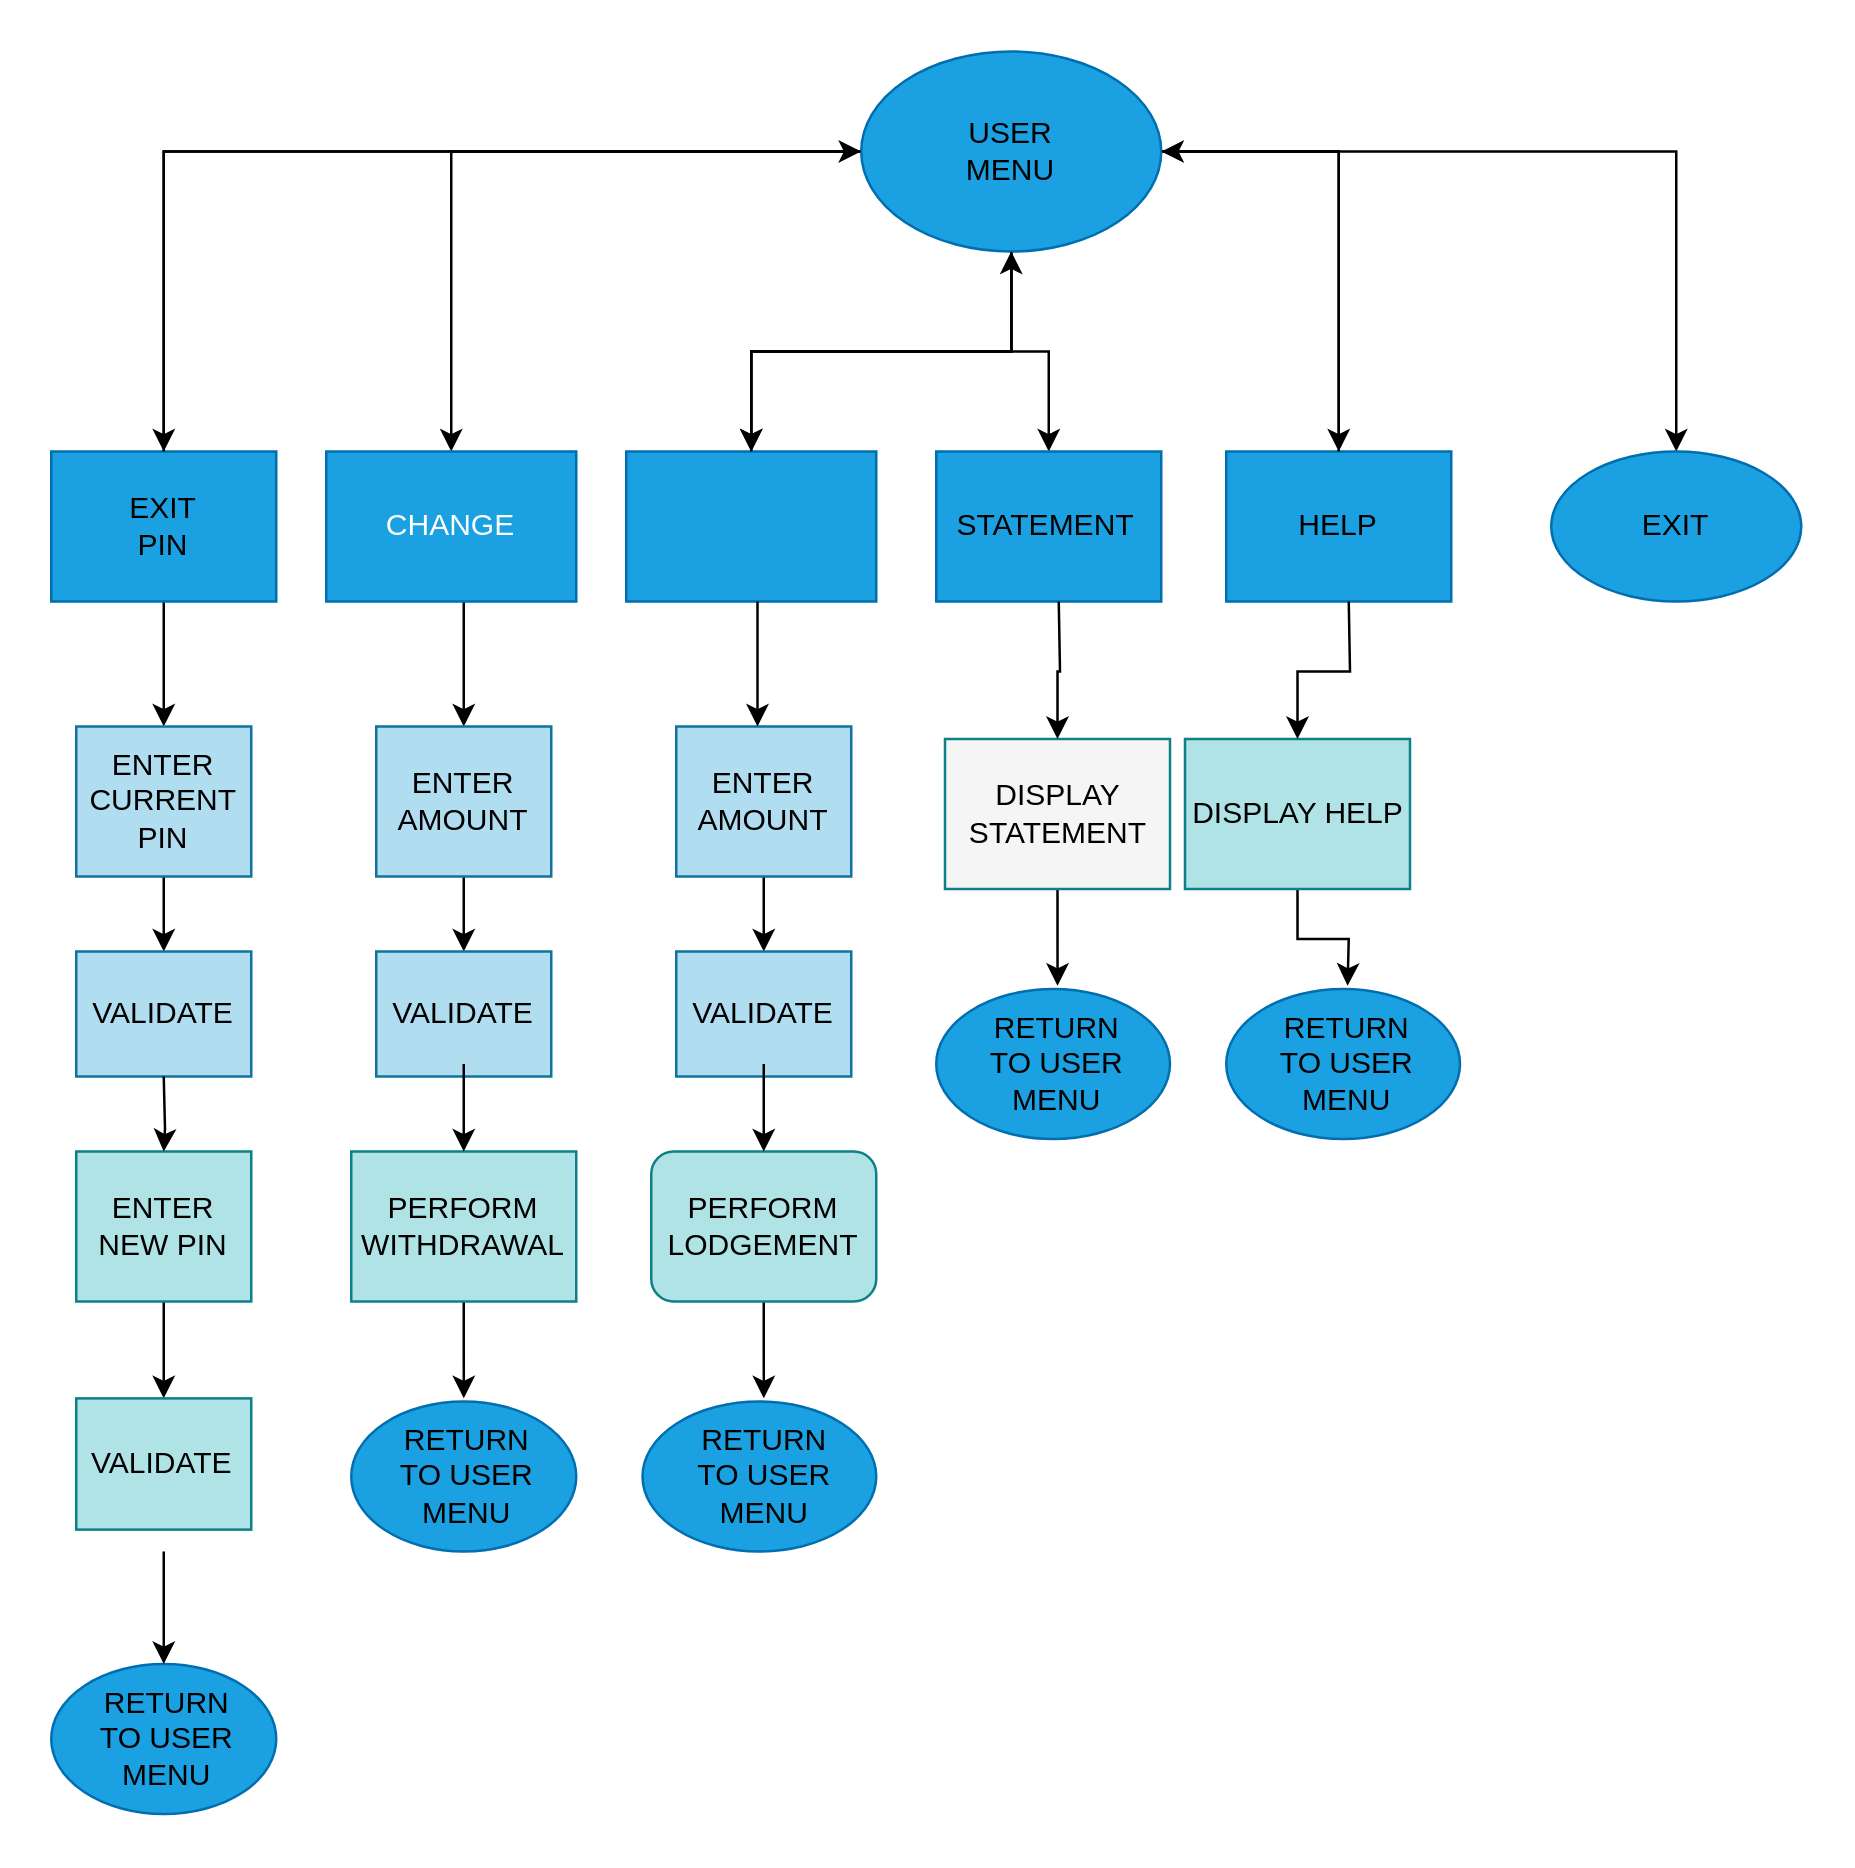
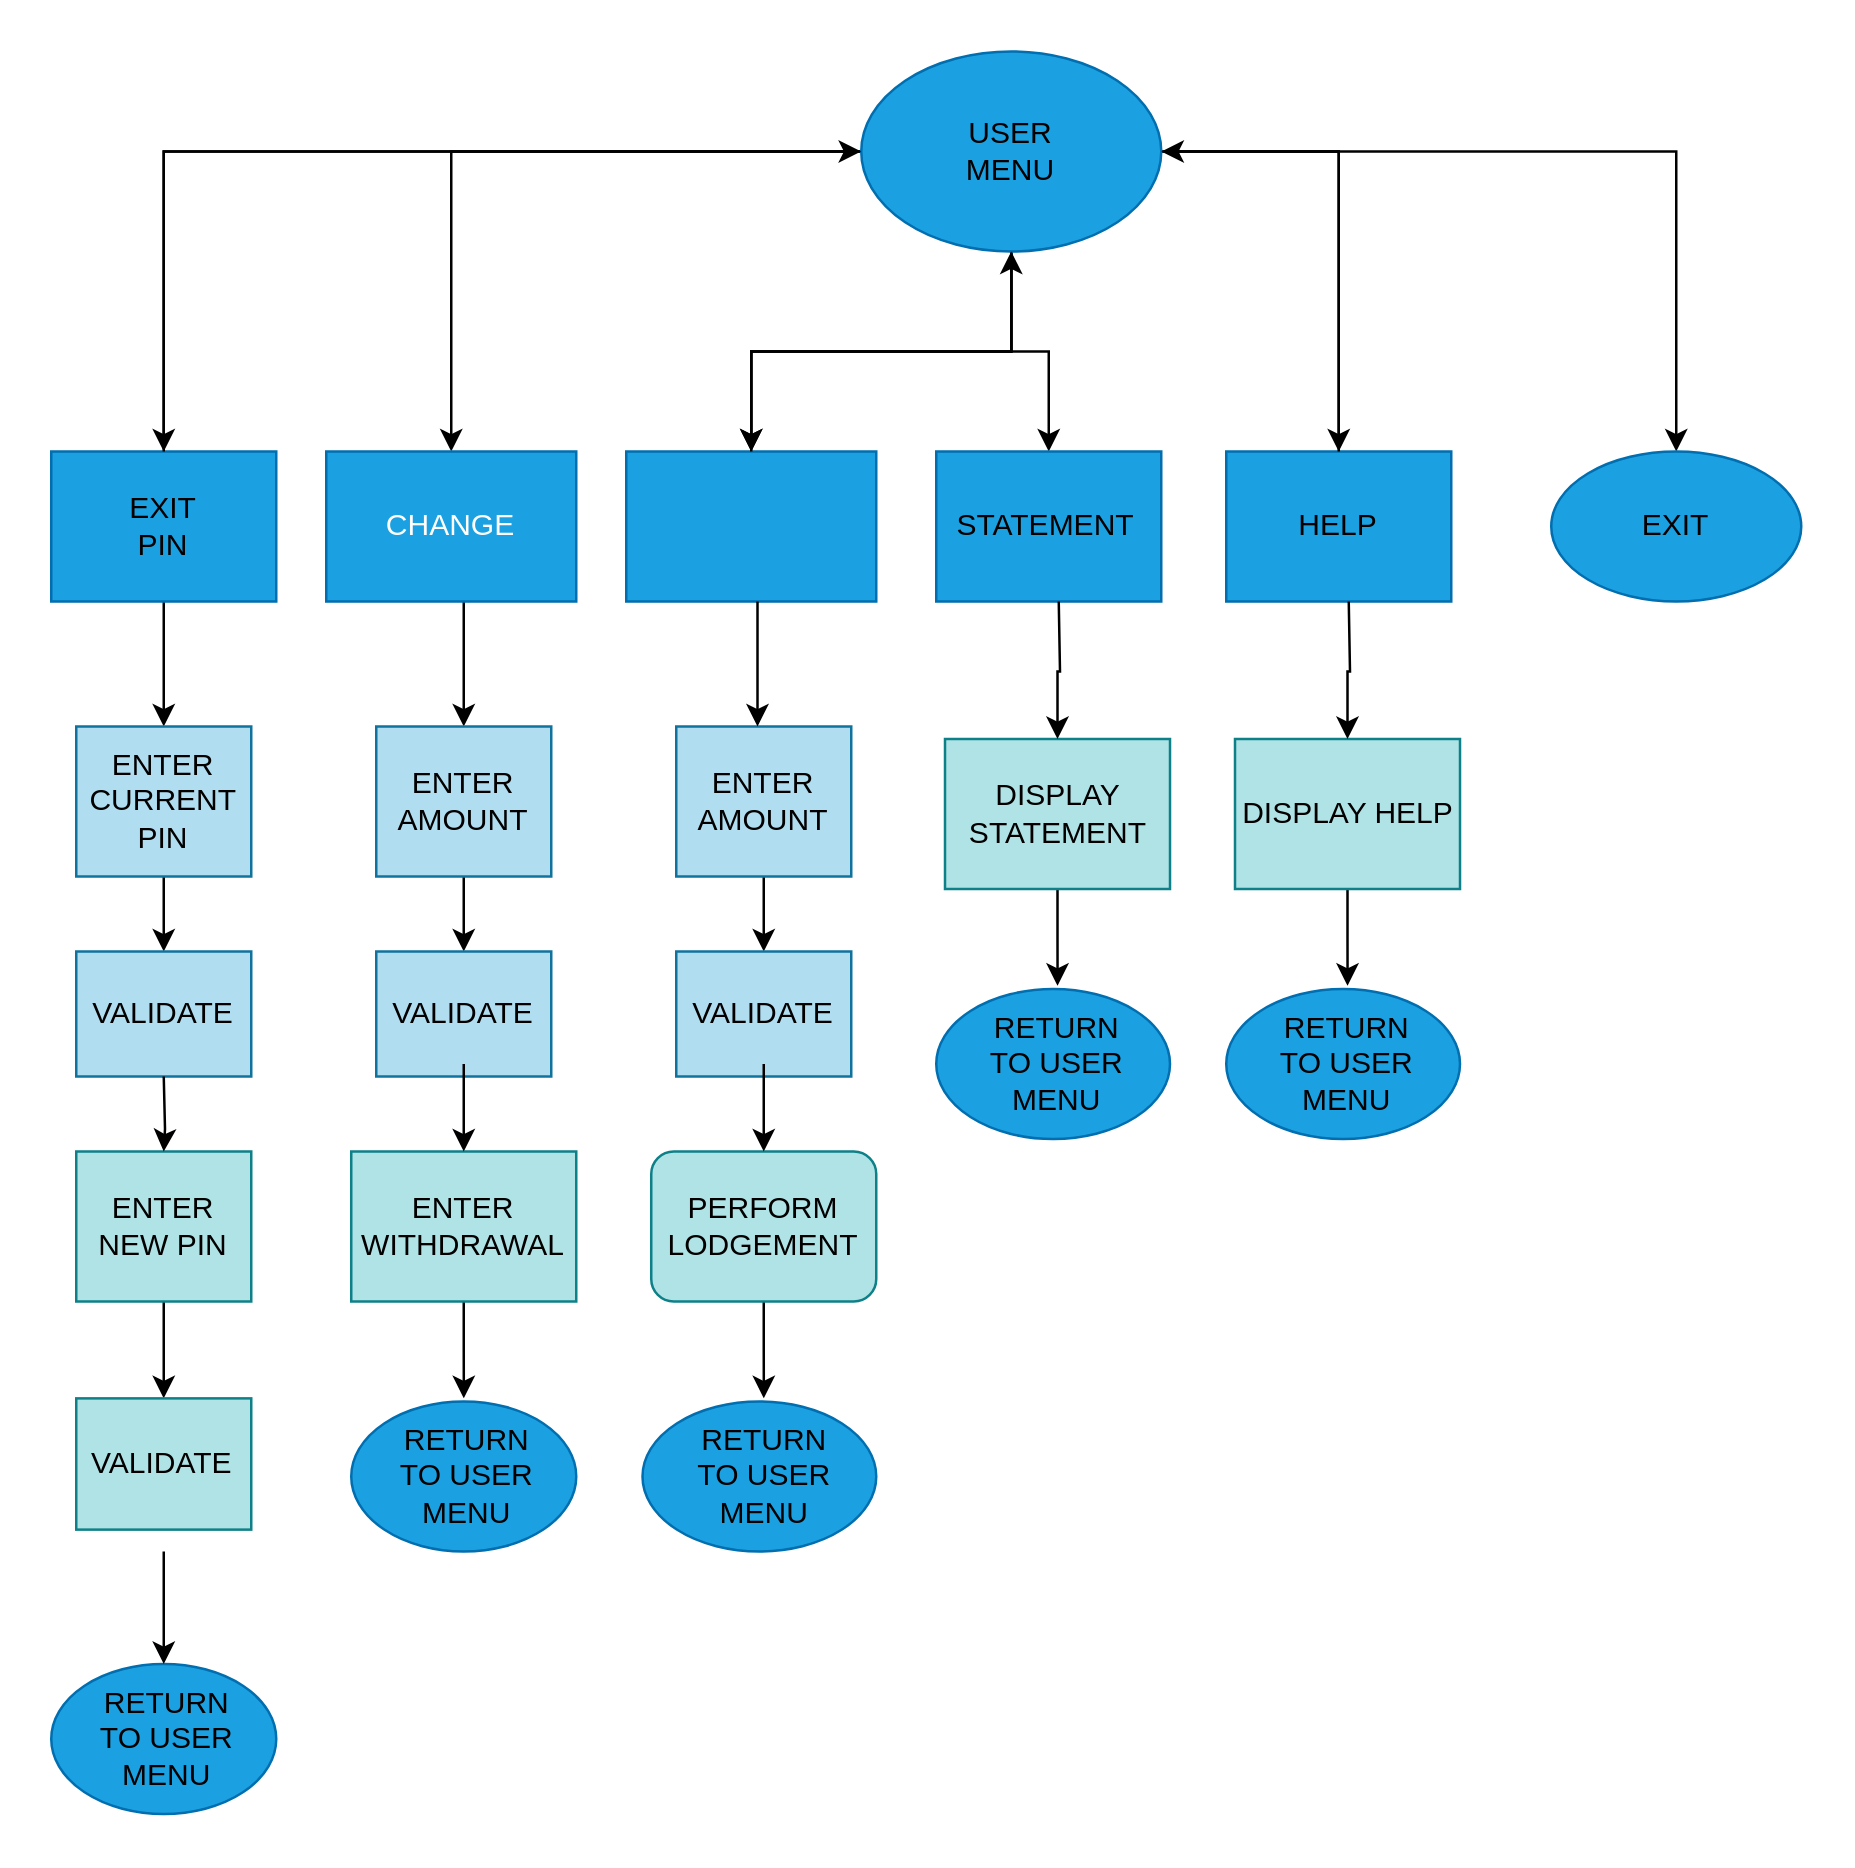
node "DISPLAY STATEMENT": fillcolor #f5f5f5 -> #b0e3e6
node "DISPLAY HELP": moved (1298, 814) -> (1348, 814)
node "PERFORM WITHDRAWAL": label "PERFORM WITHDRAWAL" -> "ENTER WITHDRAWAL"
